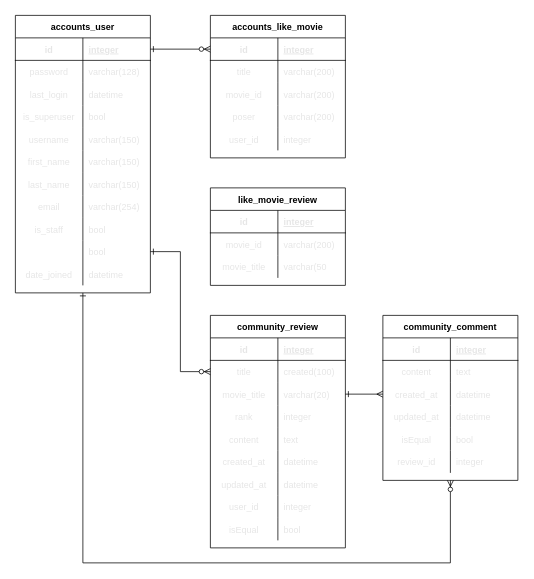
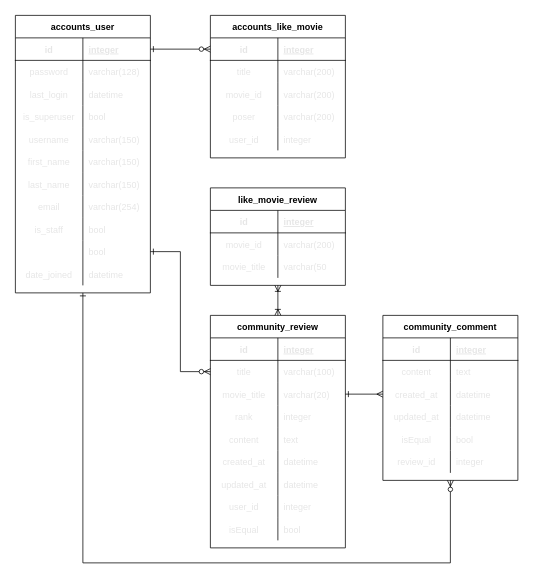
edge "like_movie_review" -- "community_review": added
node "created(100)": label "created(100)" -> "varchar(100)"
